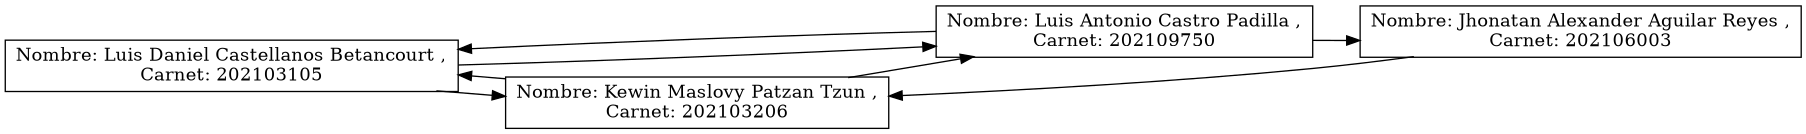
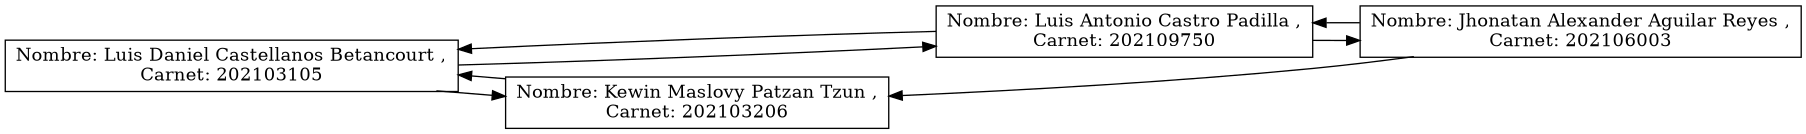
edge "Nombre: Kewin Maslovy Patzan Tzun , Carnet: 202103206" -> "Nombre: Luis Antonio Castro Padilla , Carnet: 202109750": now "Nombre: Jhonatan Alexander Aguilar Reyes , Carnet: 202106003" -> "Nombre: Luis Antonio Castro Padilla , Carnet: 202109750"
